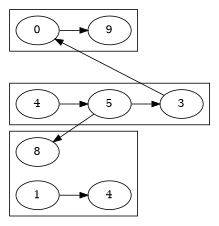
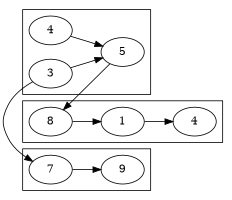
node "0": label "0" -> "7"
edge "5" -> "3": reversed
edge "8" -> "1": added
